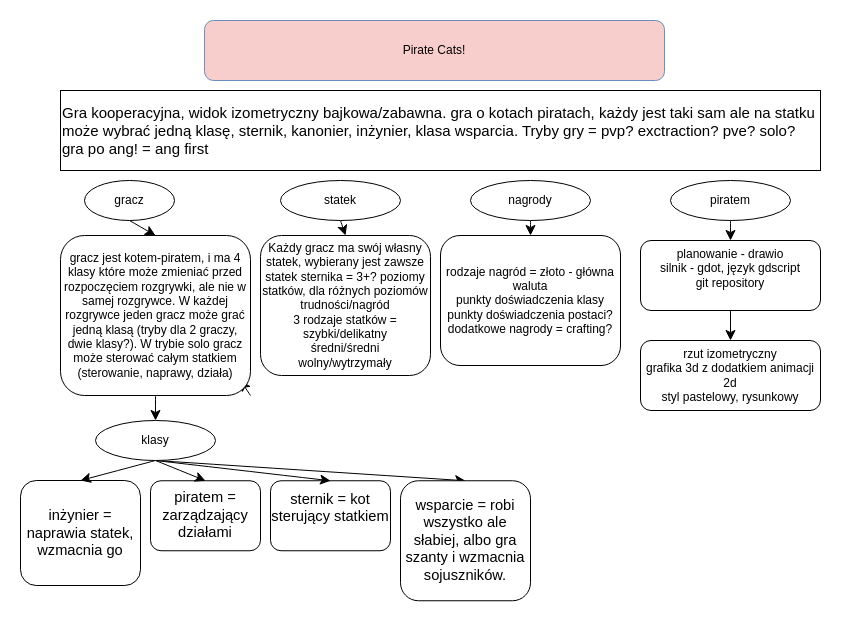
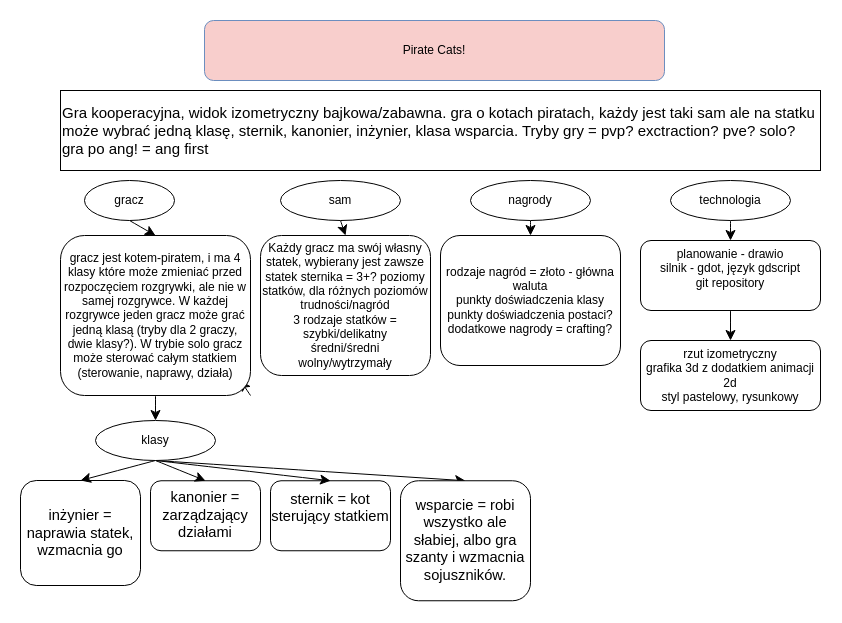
node "statek": label "statek" -> "sam"
node "piratem": label "piratem" -> "technologia"
node "piratem = zarządzający działami": label "piratem = zarządzający działami" -> "kanonier = zarządzający działami"
